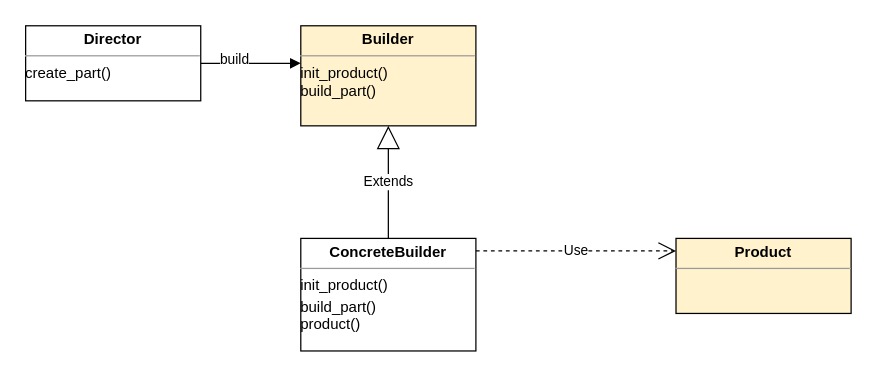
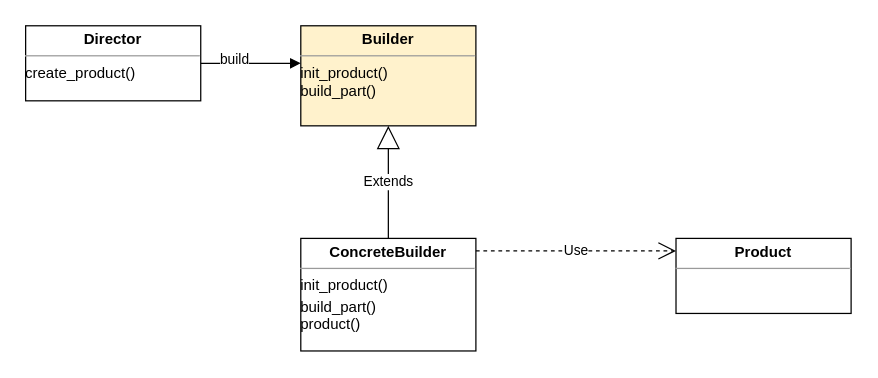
node "Director create_part()": label "Director create_part()" -> "Director create_product()"
node "Product": fillcolor #fff2cc -> #ffffff
